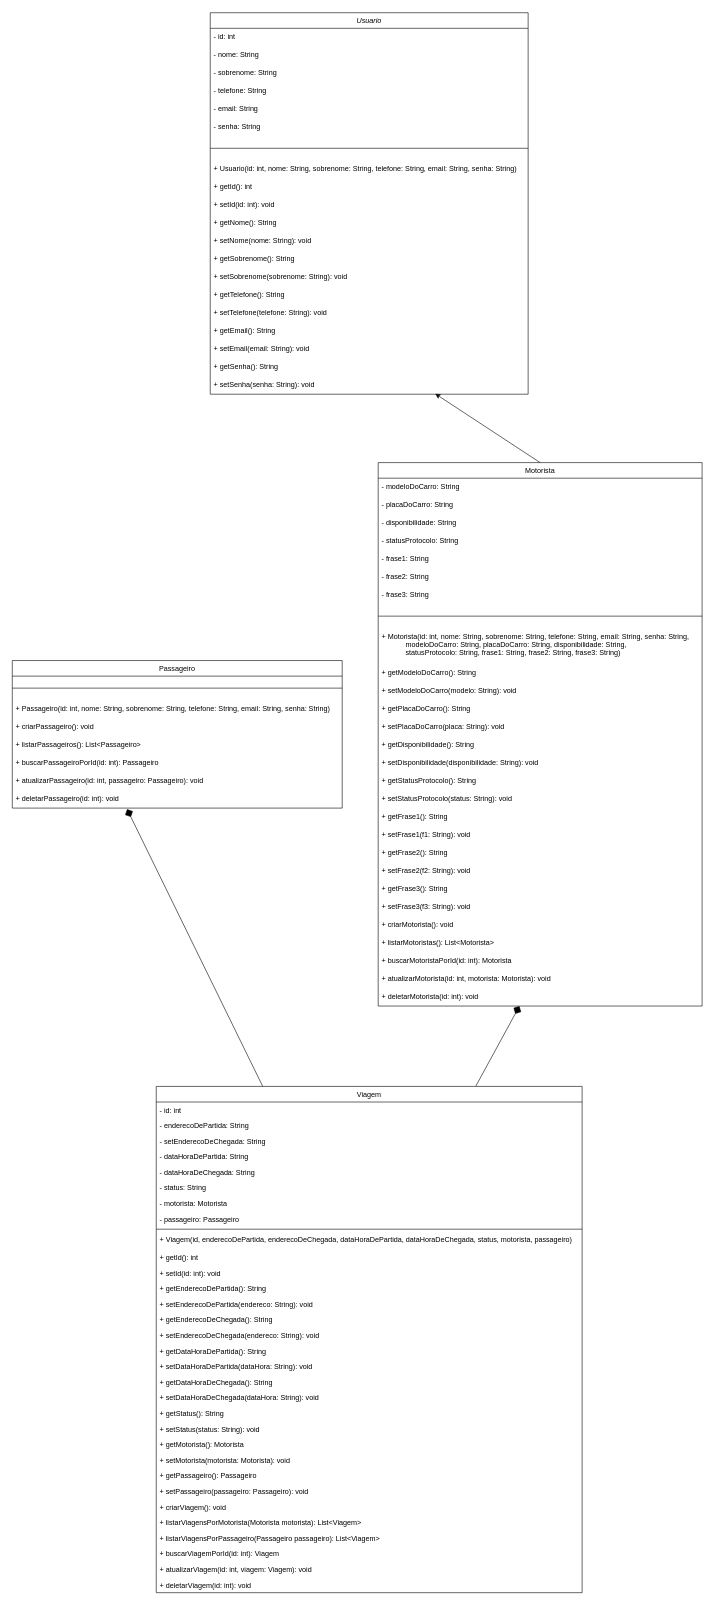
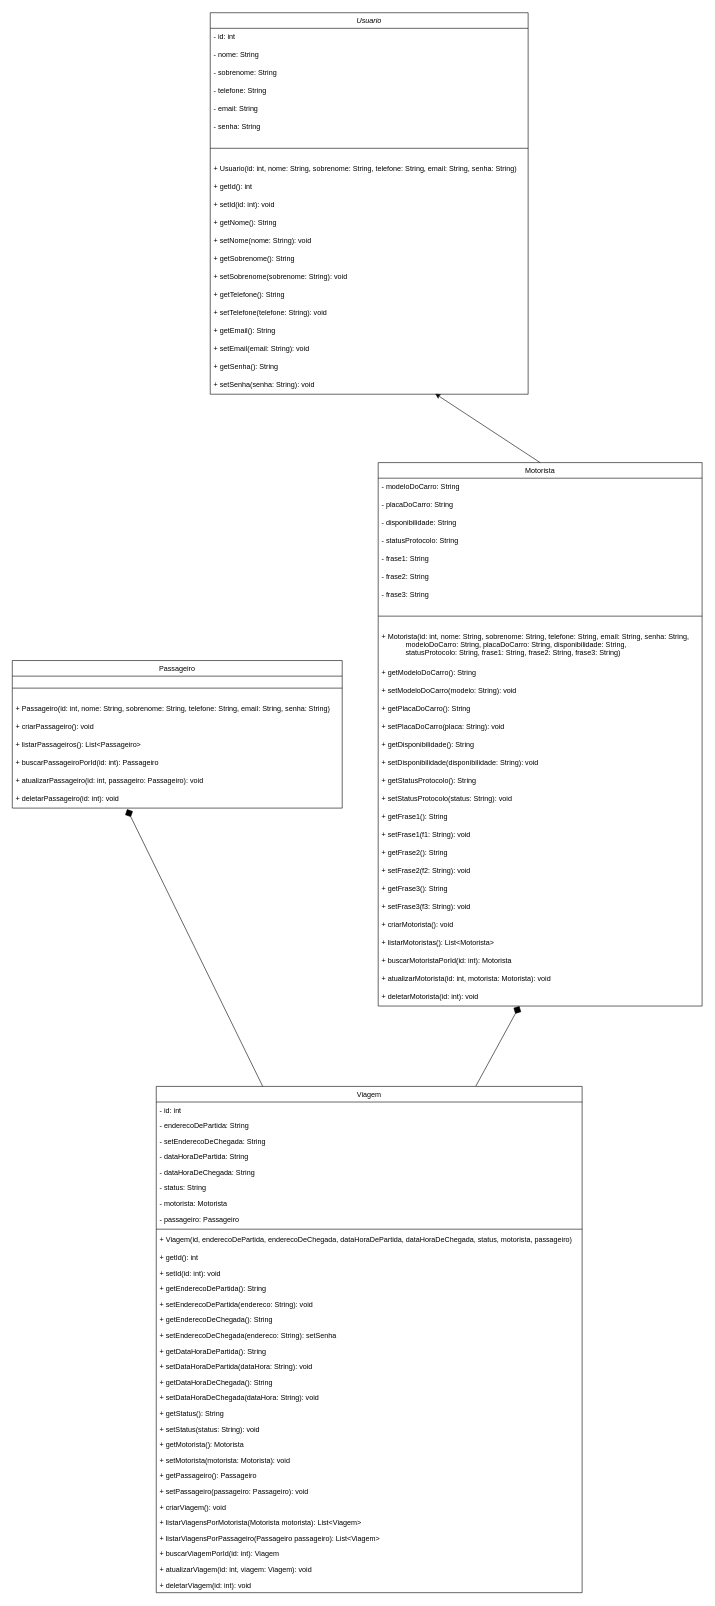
node "+ setEnderecoDeChegada(endereco: String): void": label "+ setEnderecoDeChegada(endereco: String): void" -> "+ setEnderecoDeChegada(endereco: String): setSenha"
